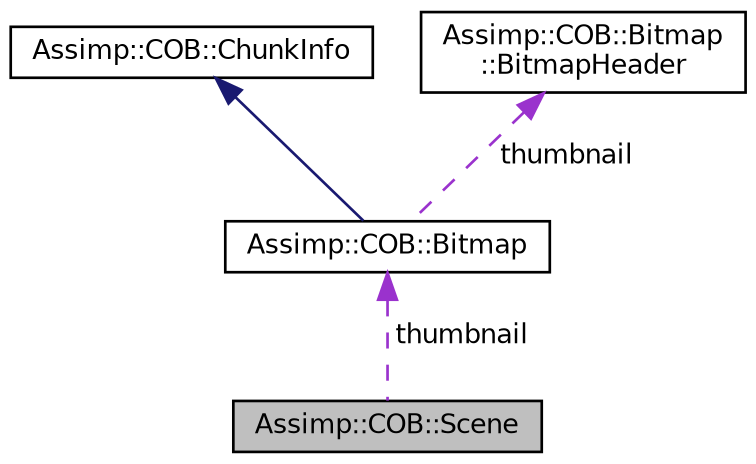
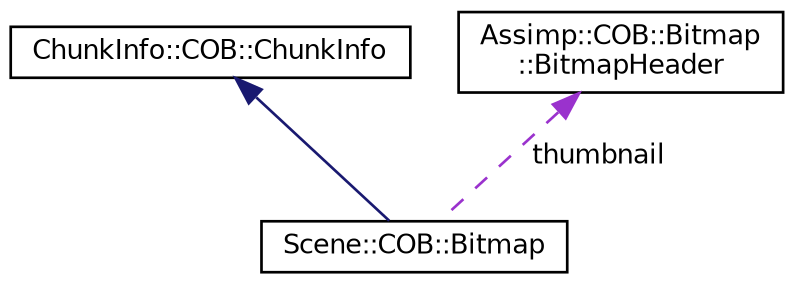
node "Assimp::COB::ChunkInfo": label "Assimp::COB::ChunkInfo" -> "ChunkInfo::COB::ChunkInfo"
node "Assimp::COB::Bitmap": label "Assimp::COB::Bitmap" -> "Scene::COB::Bitmap"
node "Assimp::COB::Scene": removed
